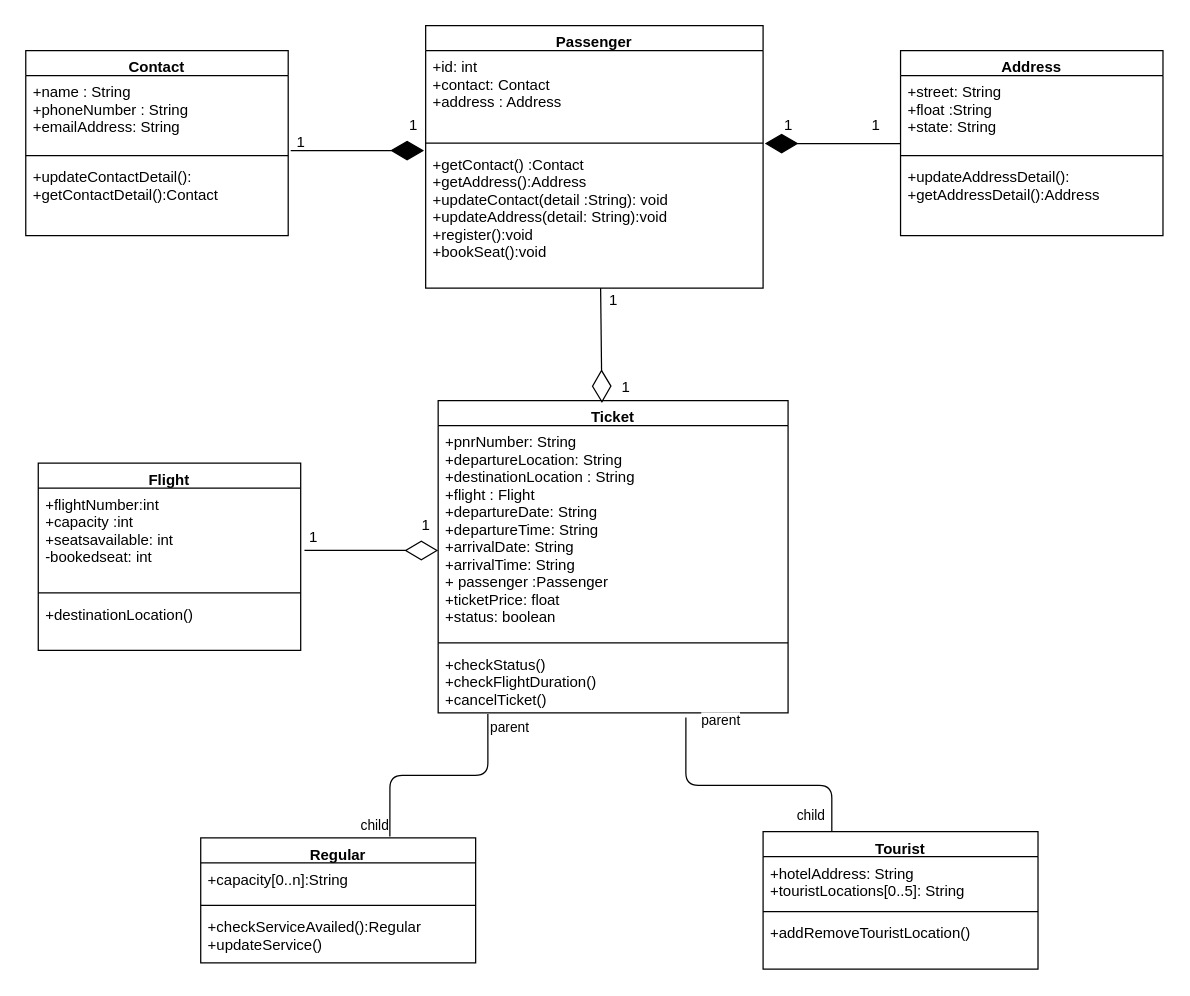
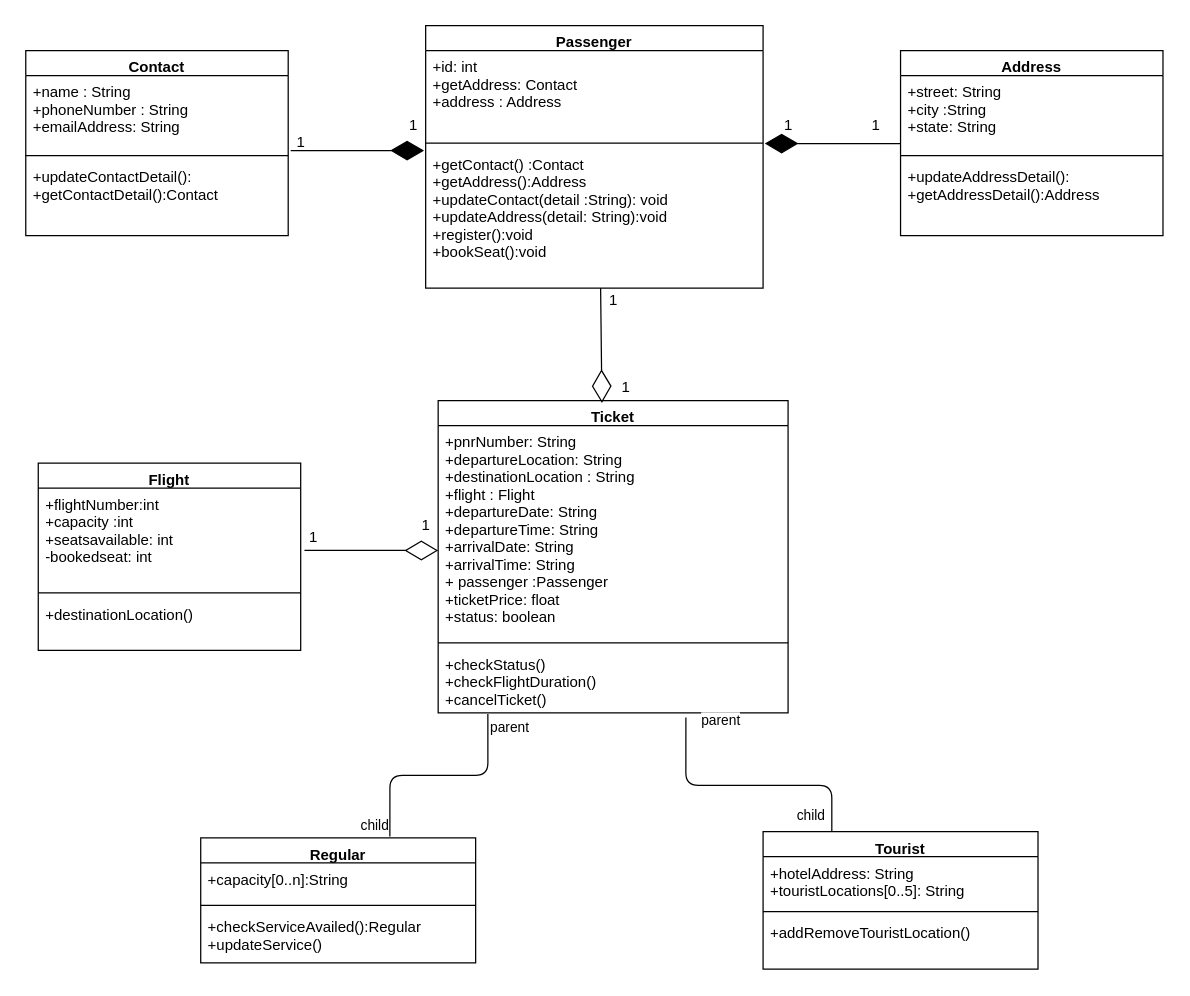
node "+id: int +contact: Contact +address : Address": label "+id: int +contact: Contact +address : Address" -> "+id: int +getAddress: Contact +address : Address"
node "+street: String +float :String +state: String": label "+street: String +float :String +state: String" -> "+street: String +city :String +state: String"
